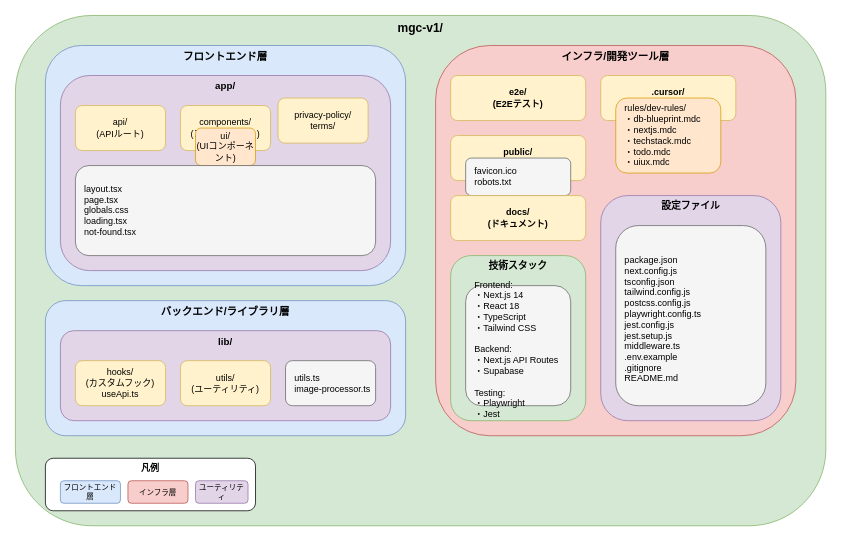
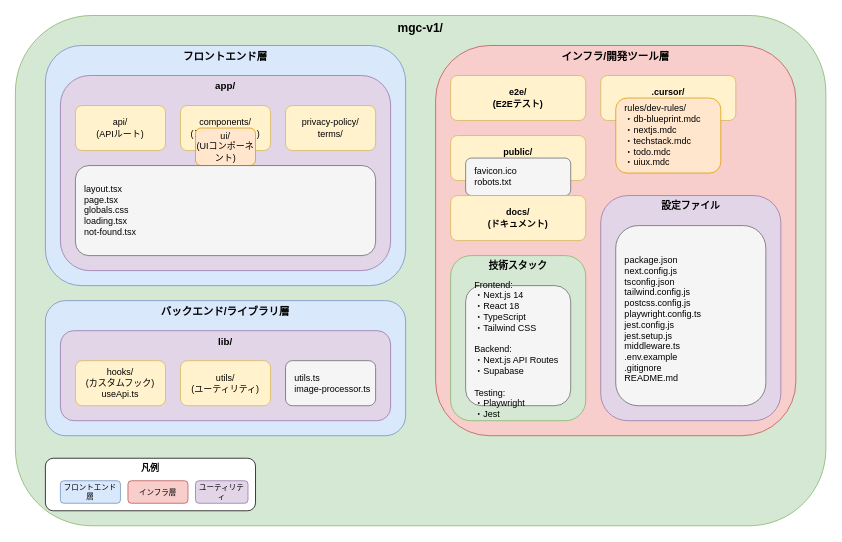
node "privacy-policy/ terms/": moved (323, 120) -> (330, 128)
